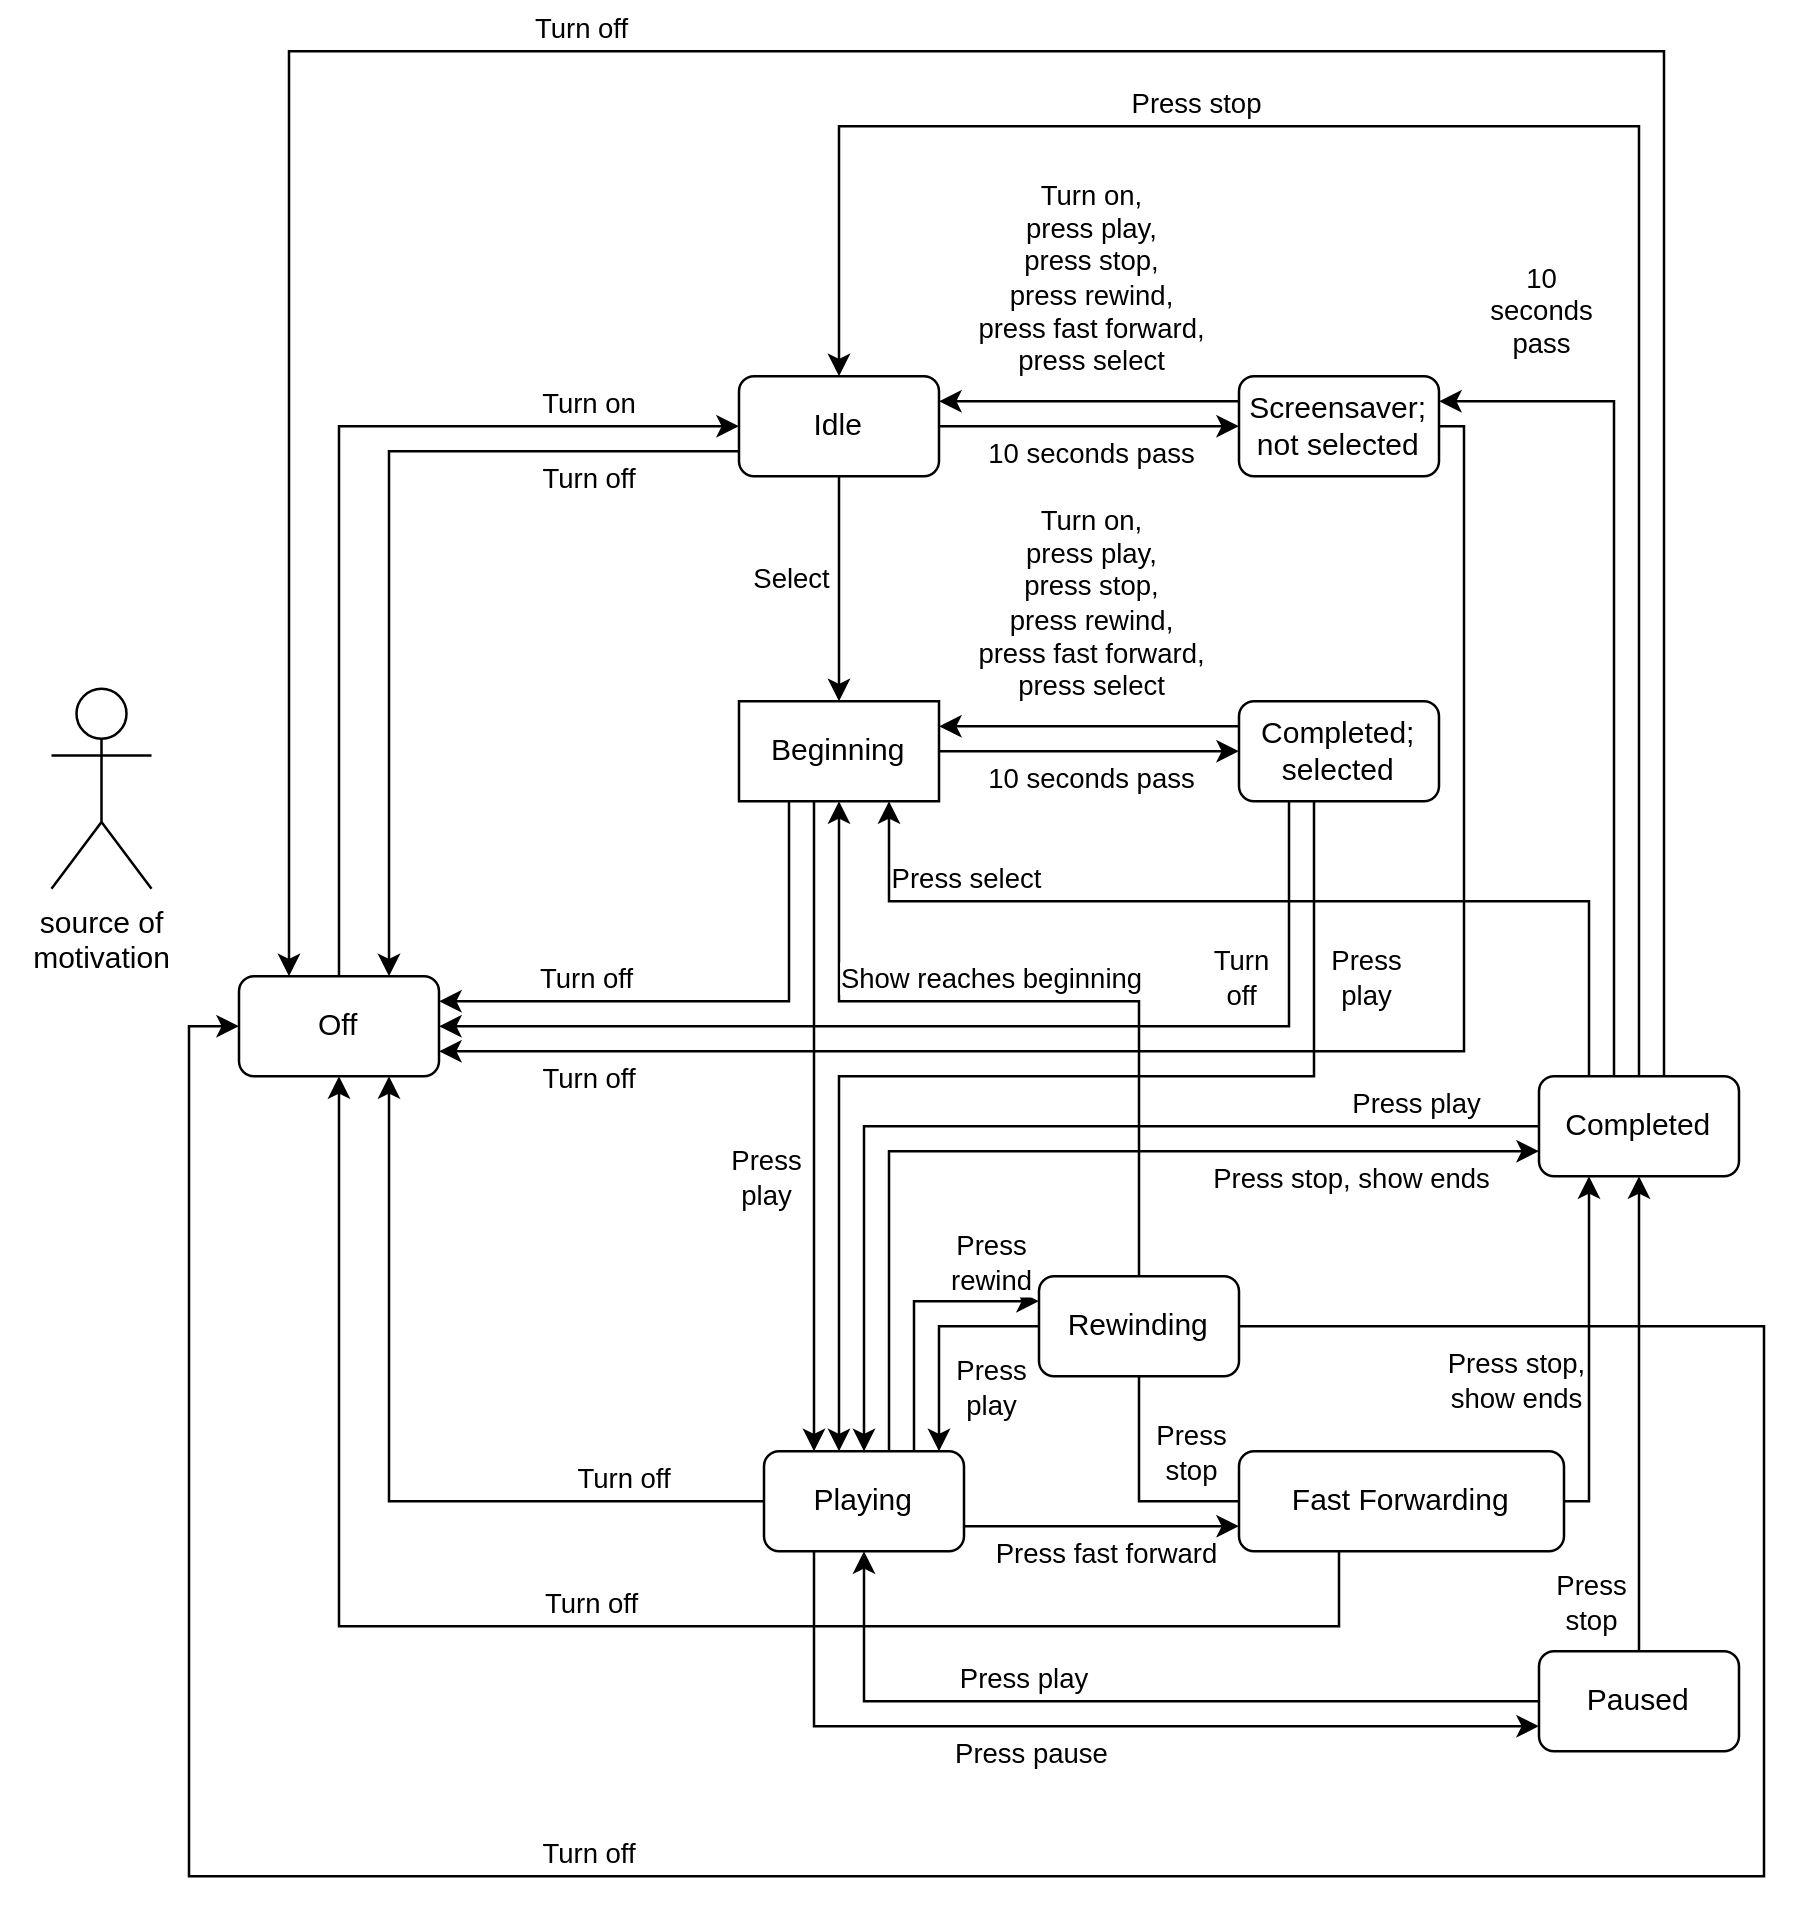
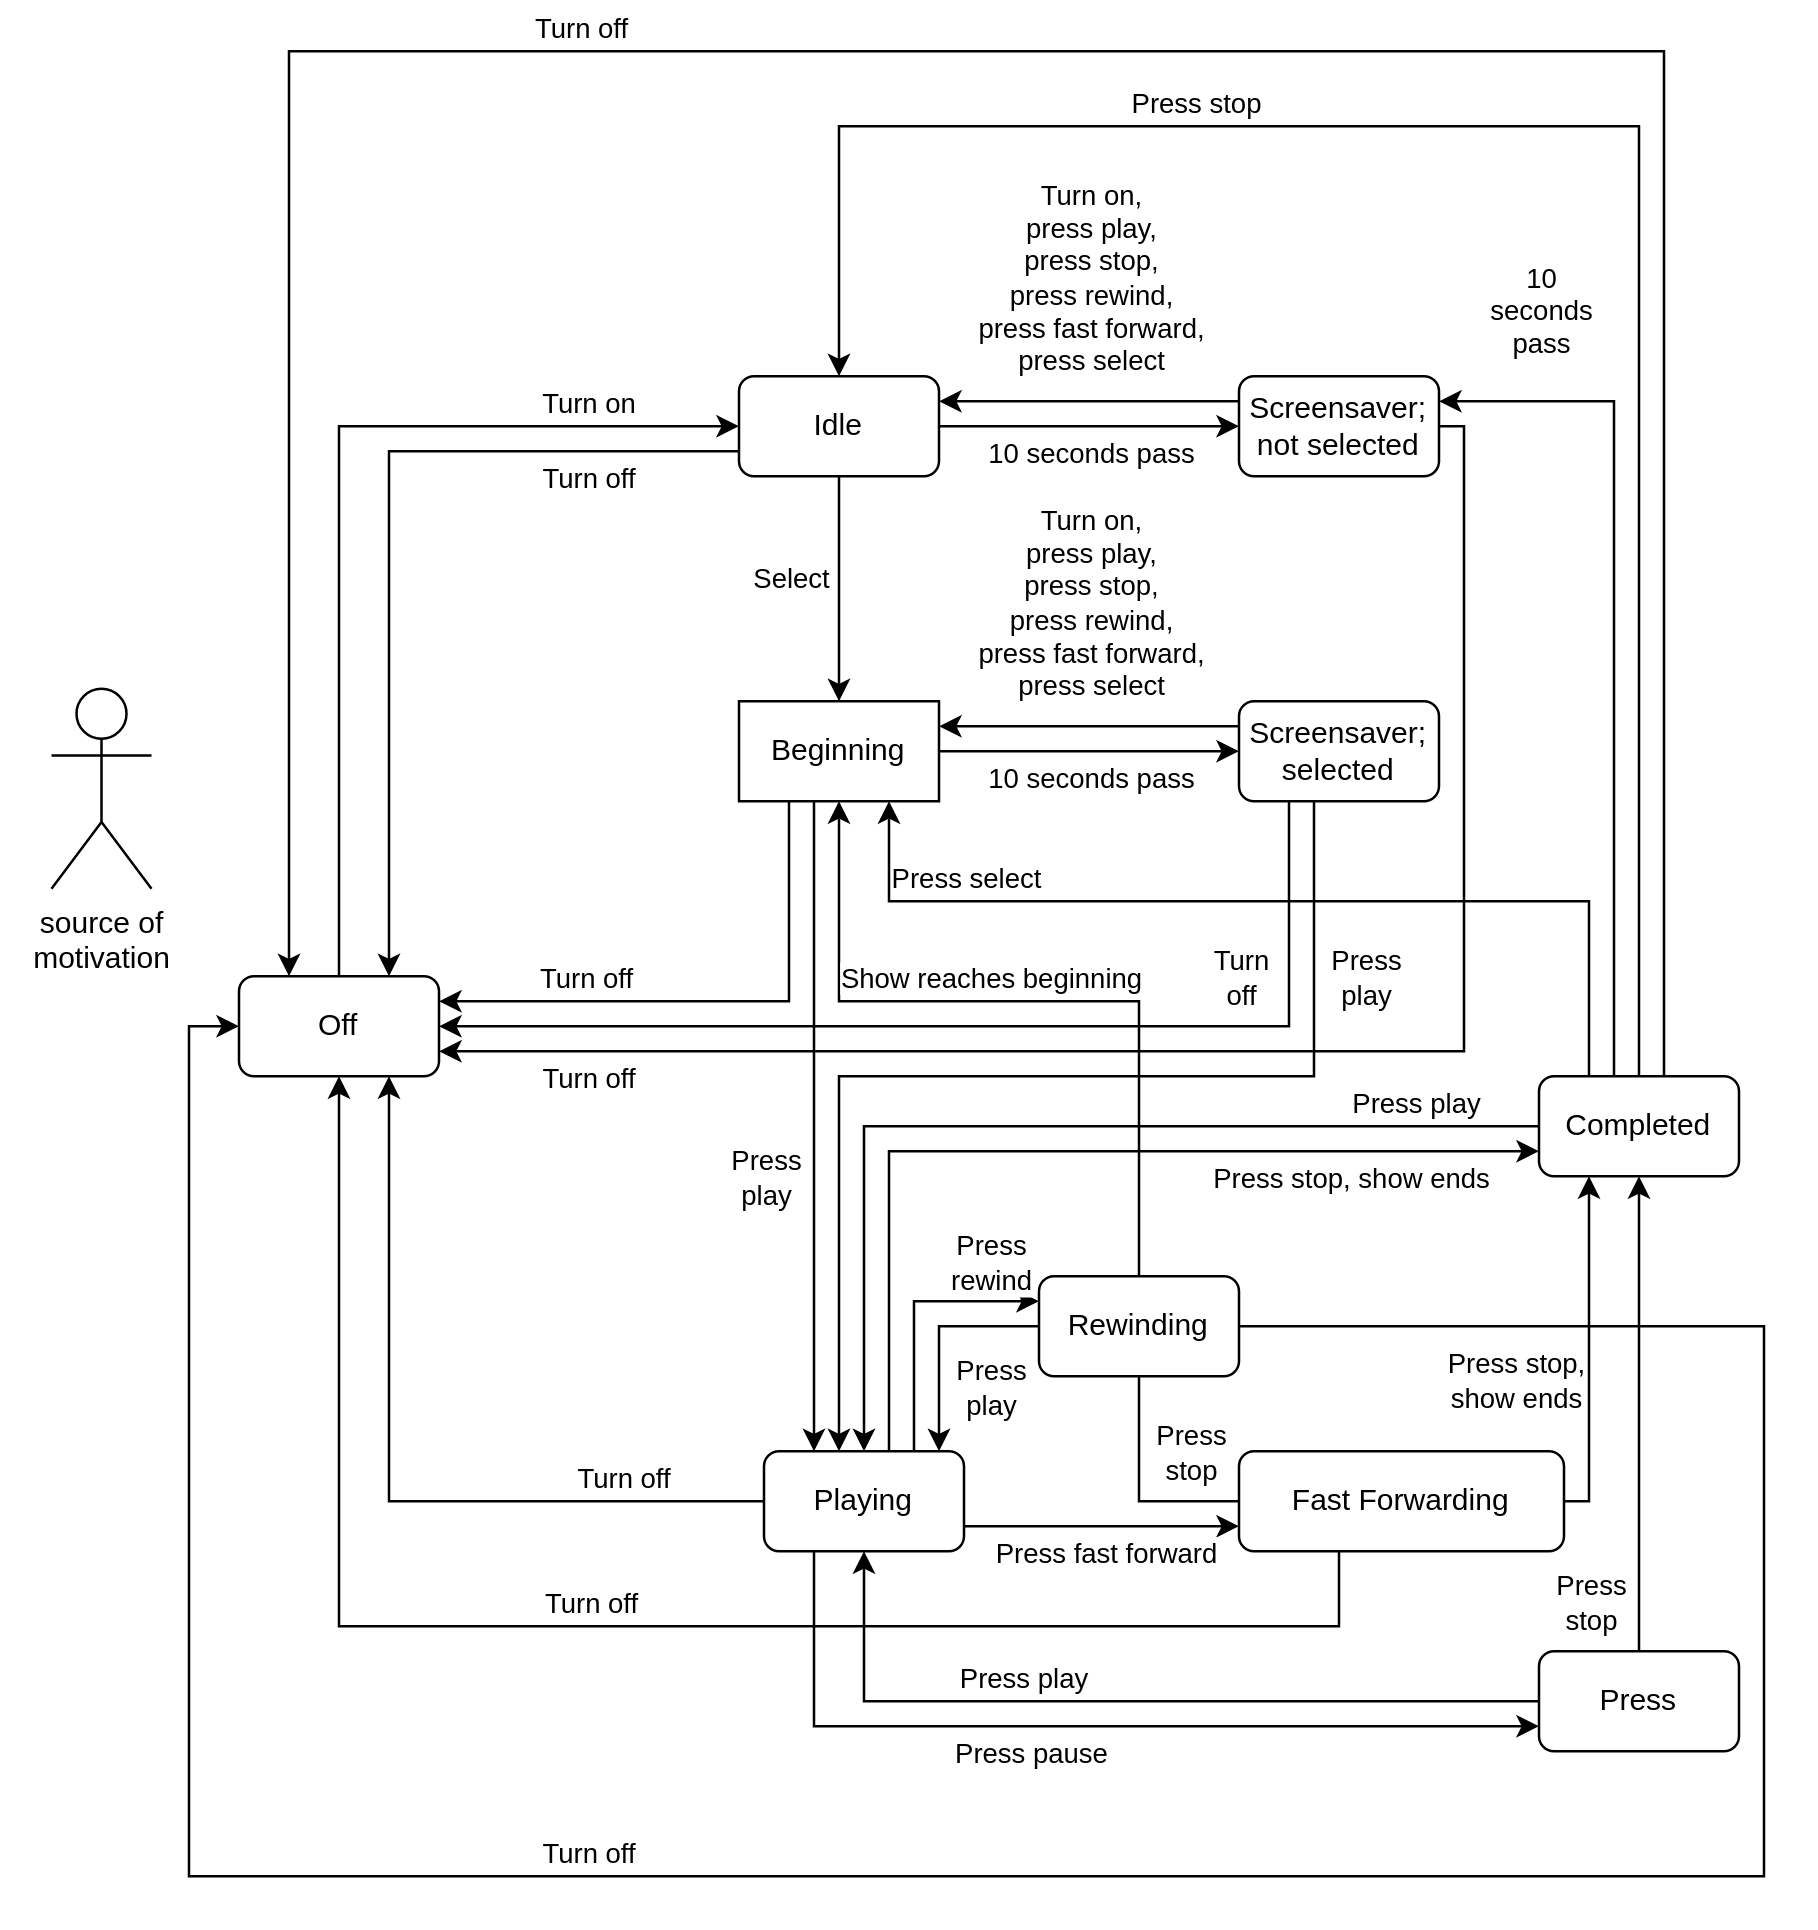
node "Completed; selected": label "Completed; selected" -> "Screensaver; selected"
node "Paused": label "Paused" -> "Press"
